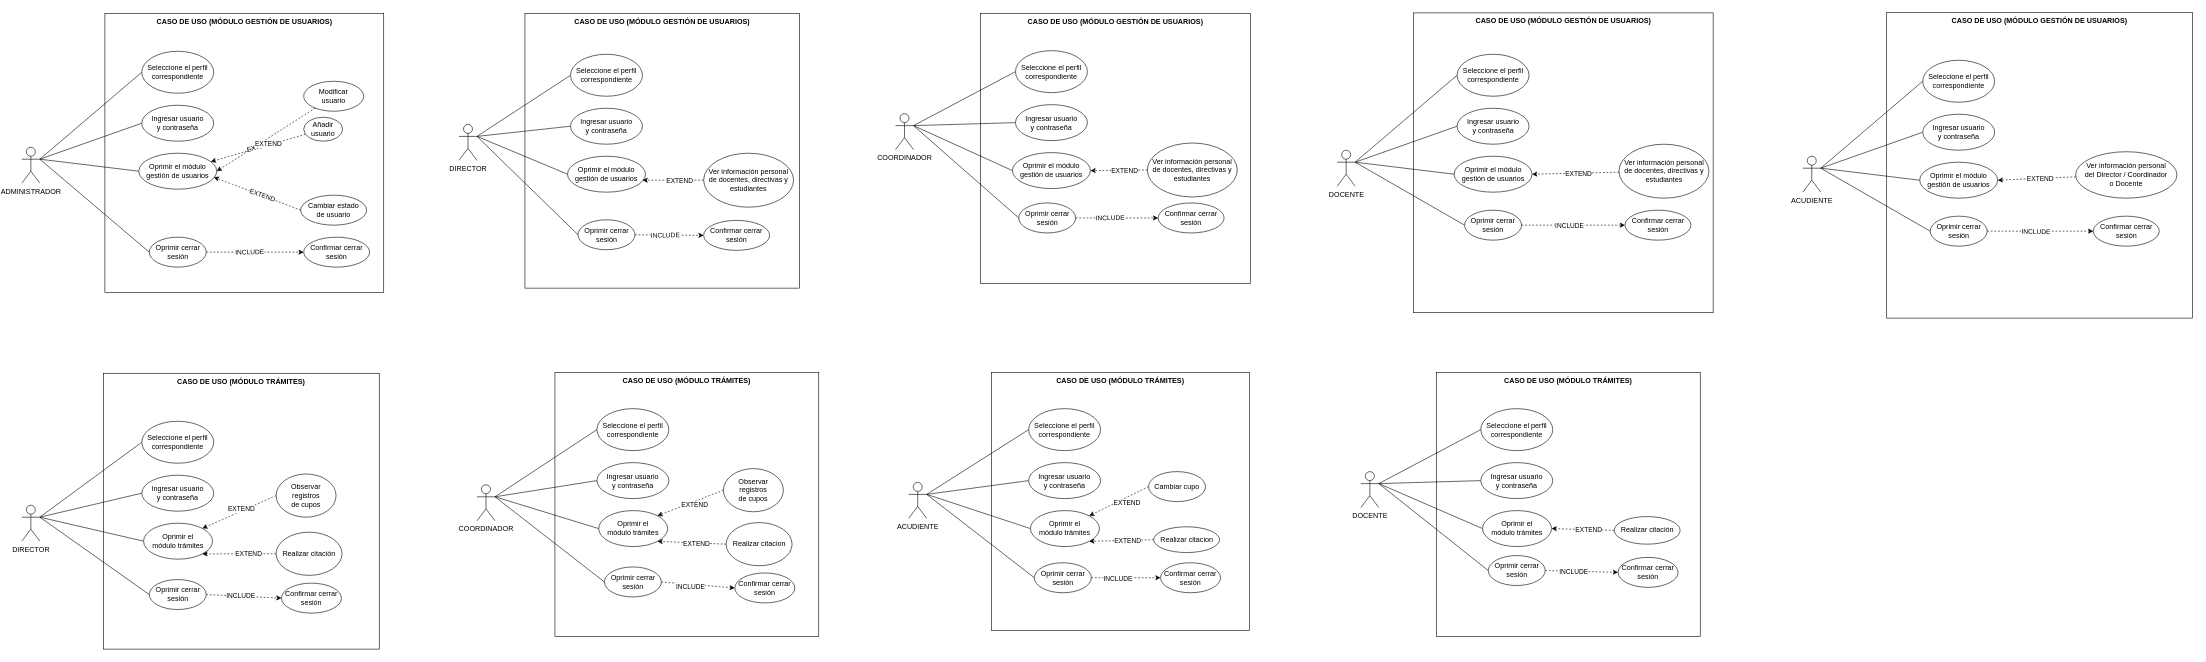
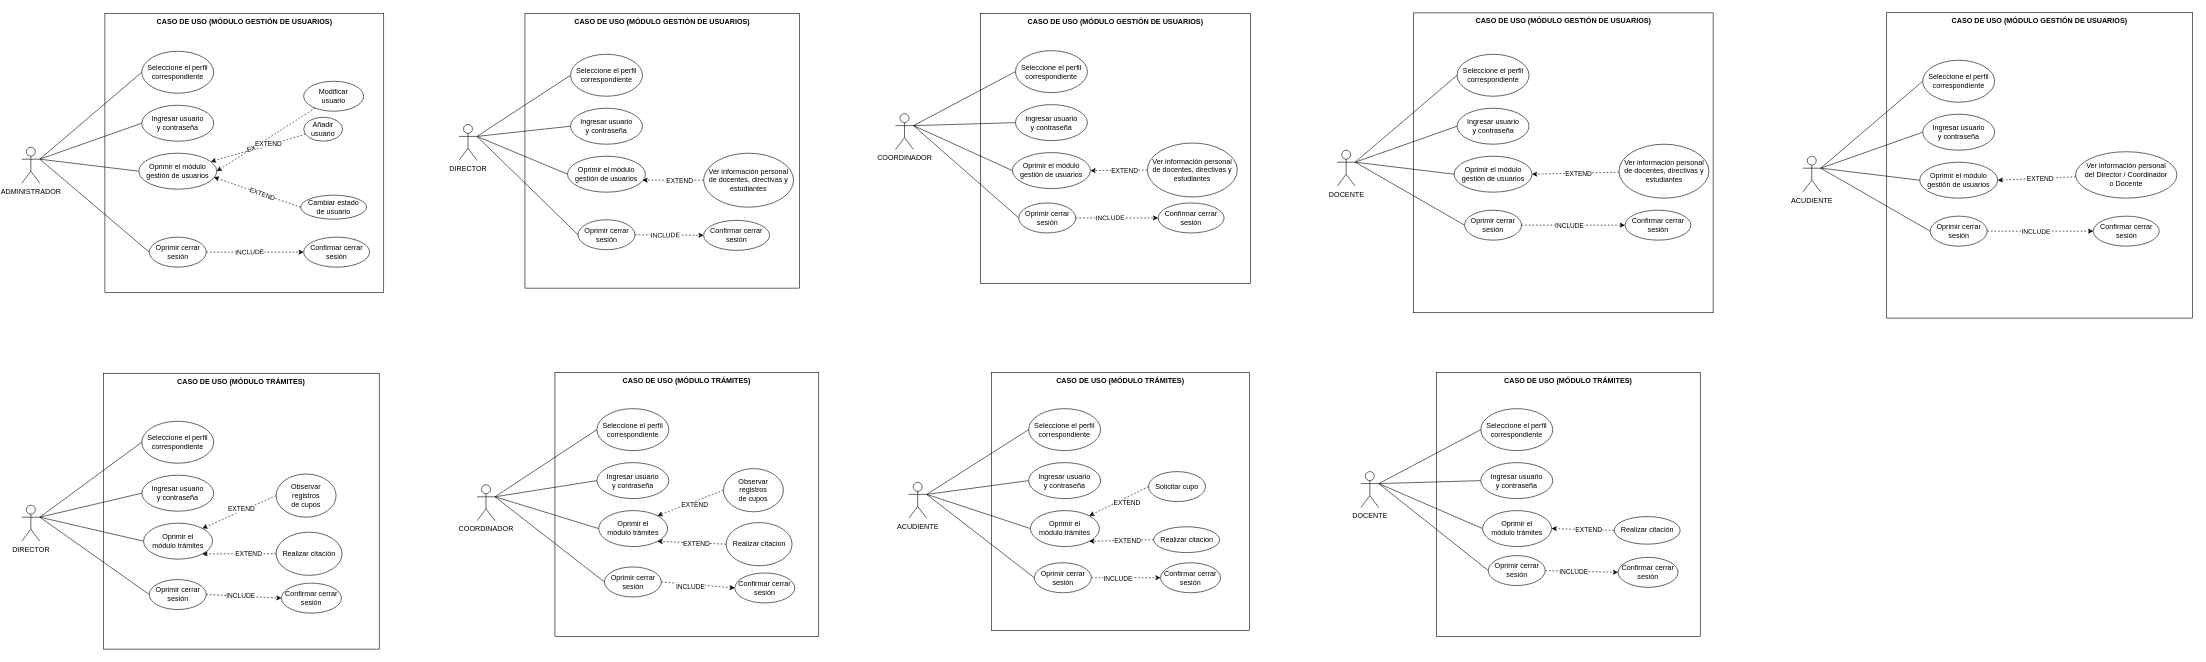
node "Cambiar estado de usuario": size 66x30 -> 66x24
node "Cambiar cupo": label "Cambiar cupo" -> "Solicitar cupo"
